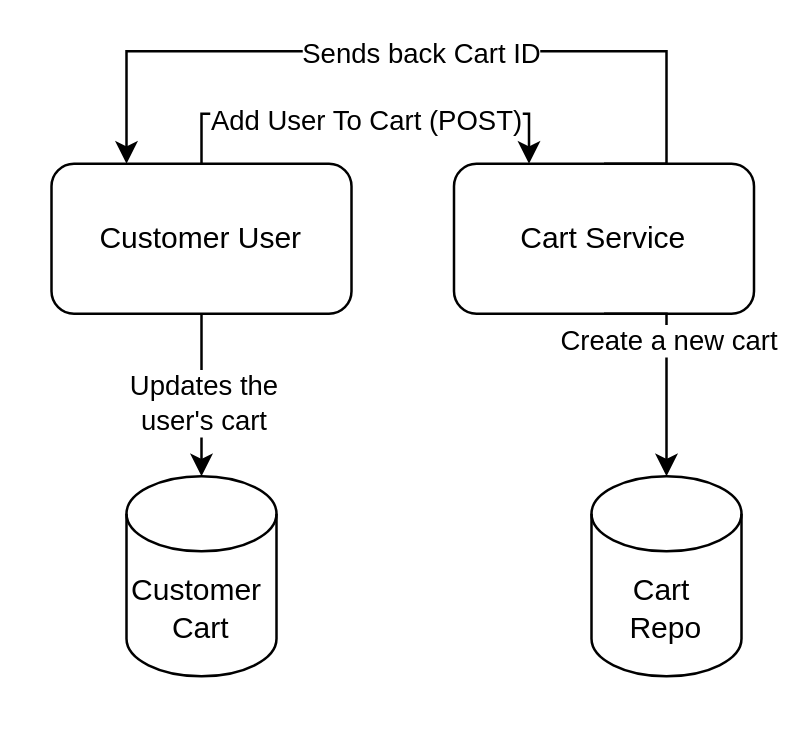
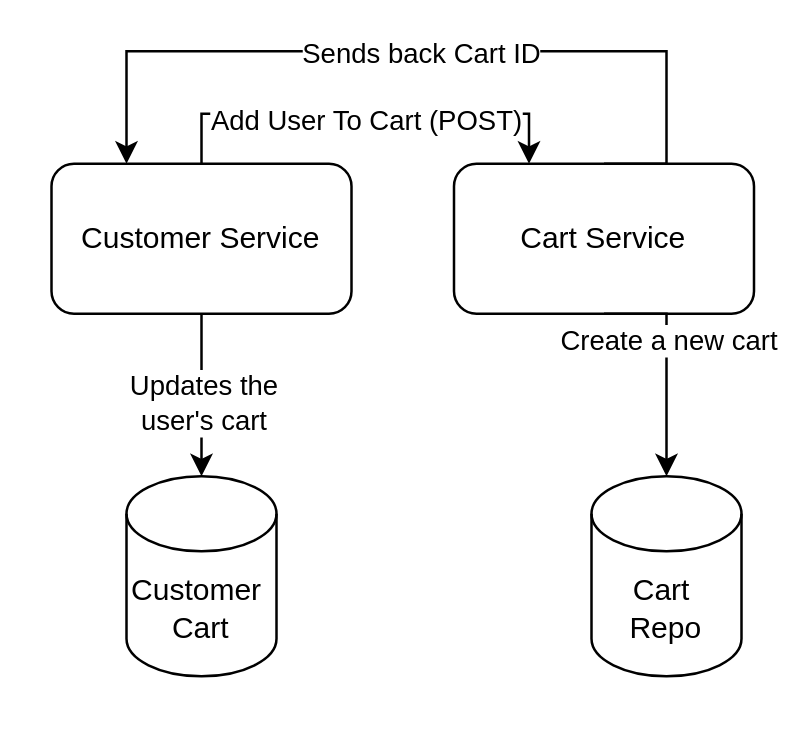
node "Customer User": label "Customer User" -> "Customer Service"
